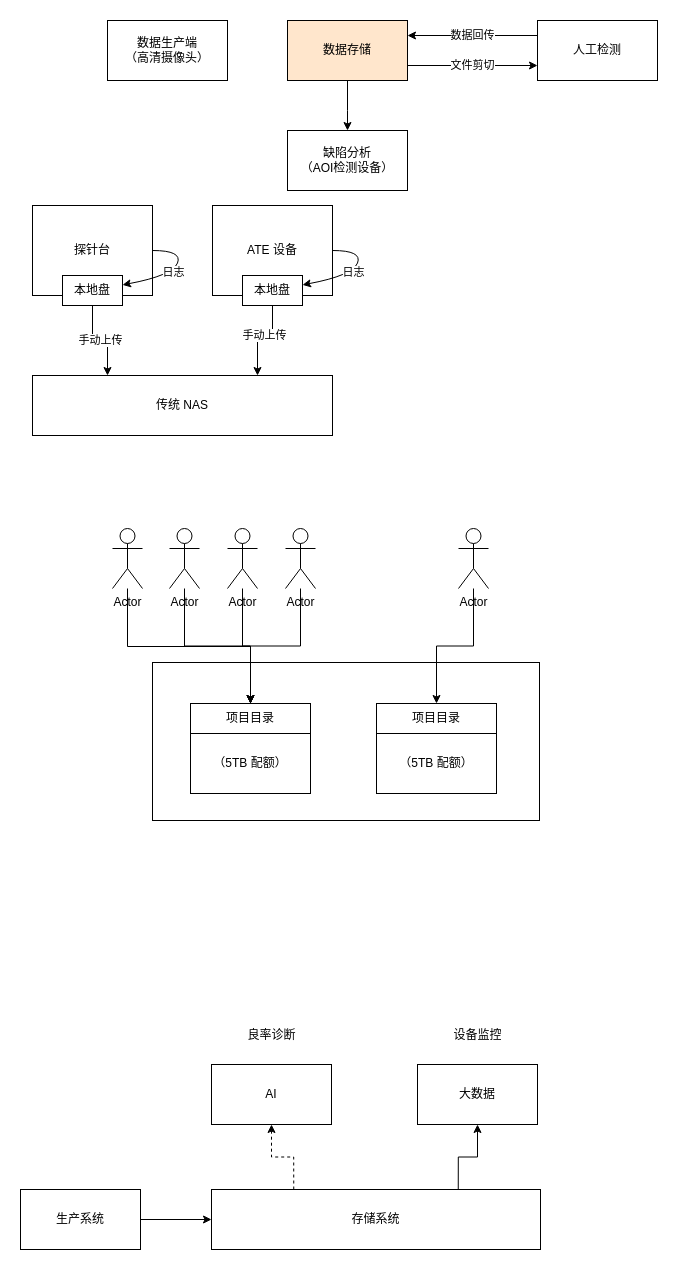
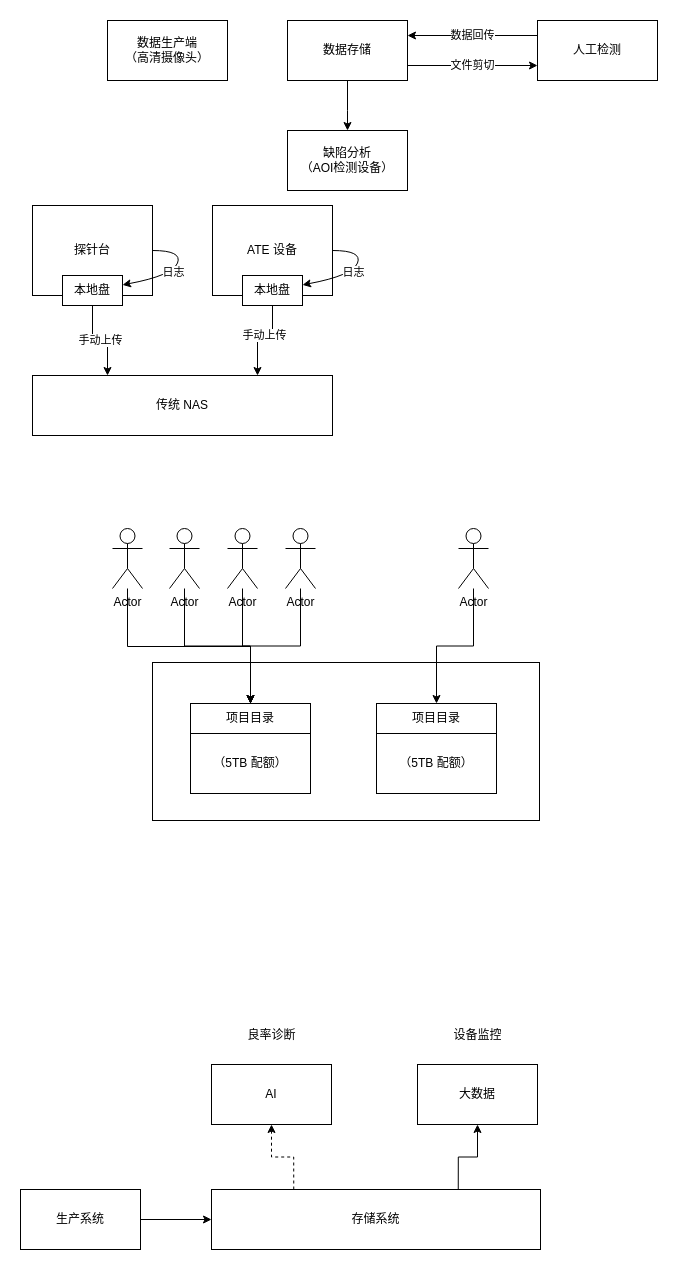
node "数据存储": fillcolor #ffe6cc -> #ffffff
